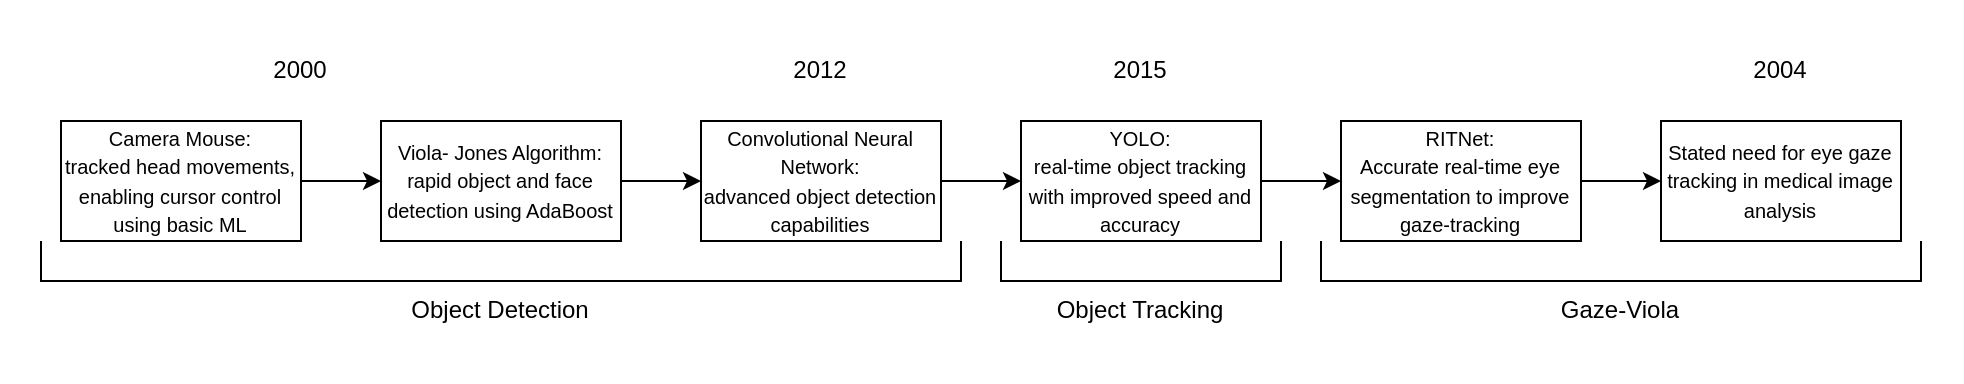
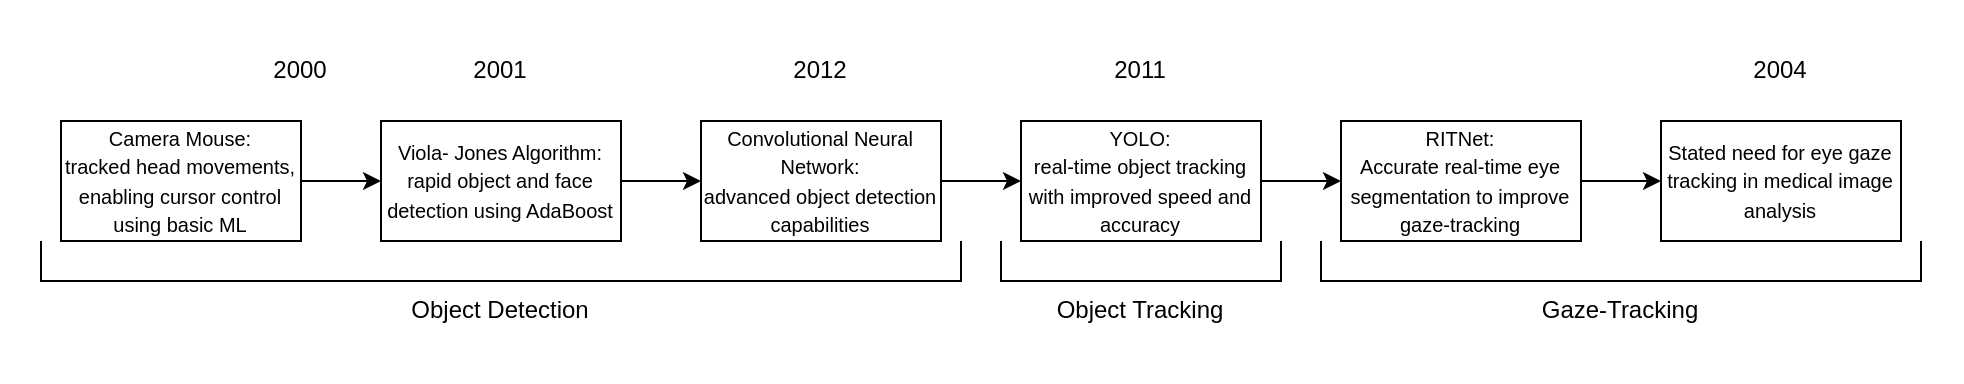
node "2001": added
node "2015": label "2015" -> "2011"
node "Gaze-Viola": label "Gaze-Viola" -> "Gaze-Tracking"
